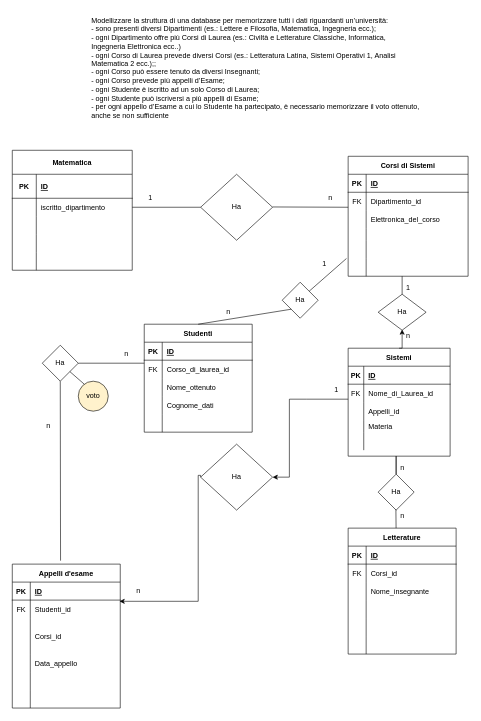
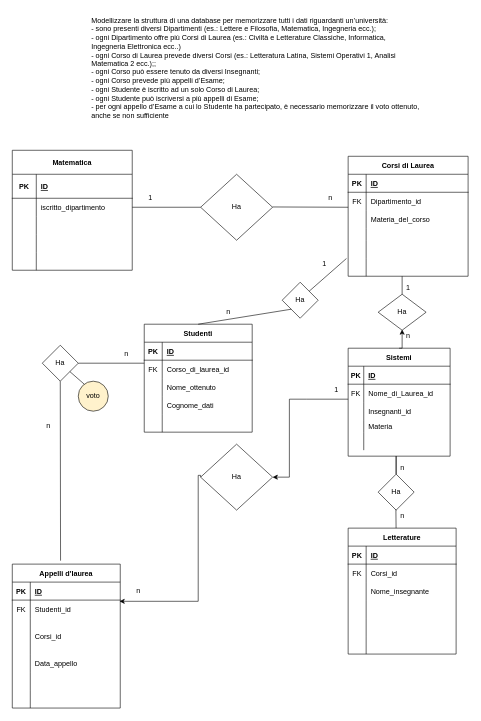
node "Corsi di Sistemi": label "Corsi di Sistemi" -> "Corsi di Laurea"
node "Elettronica_del_corso": label "Elettronica_del_corso" -> "Materia_del_corso"
node "Appelli_id": label "Appelli_id" -> "Insegnanti_id"
node "Appelli d'esame": label "Appelli d'esame" -> "Appelli d'laurea"
